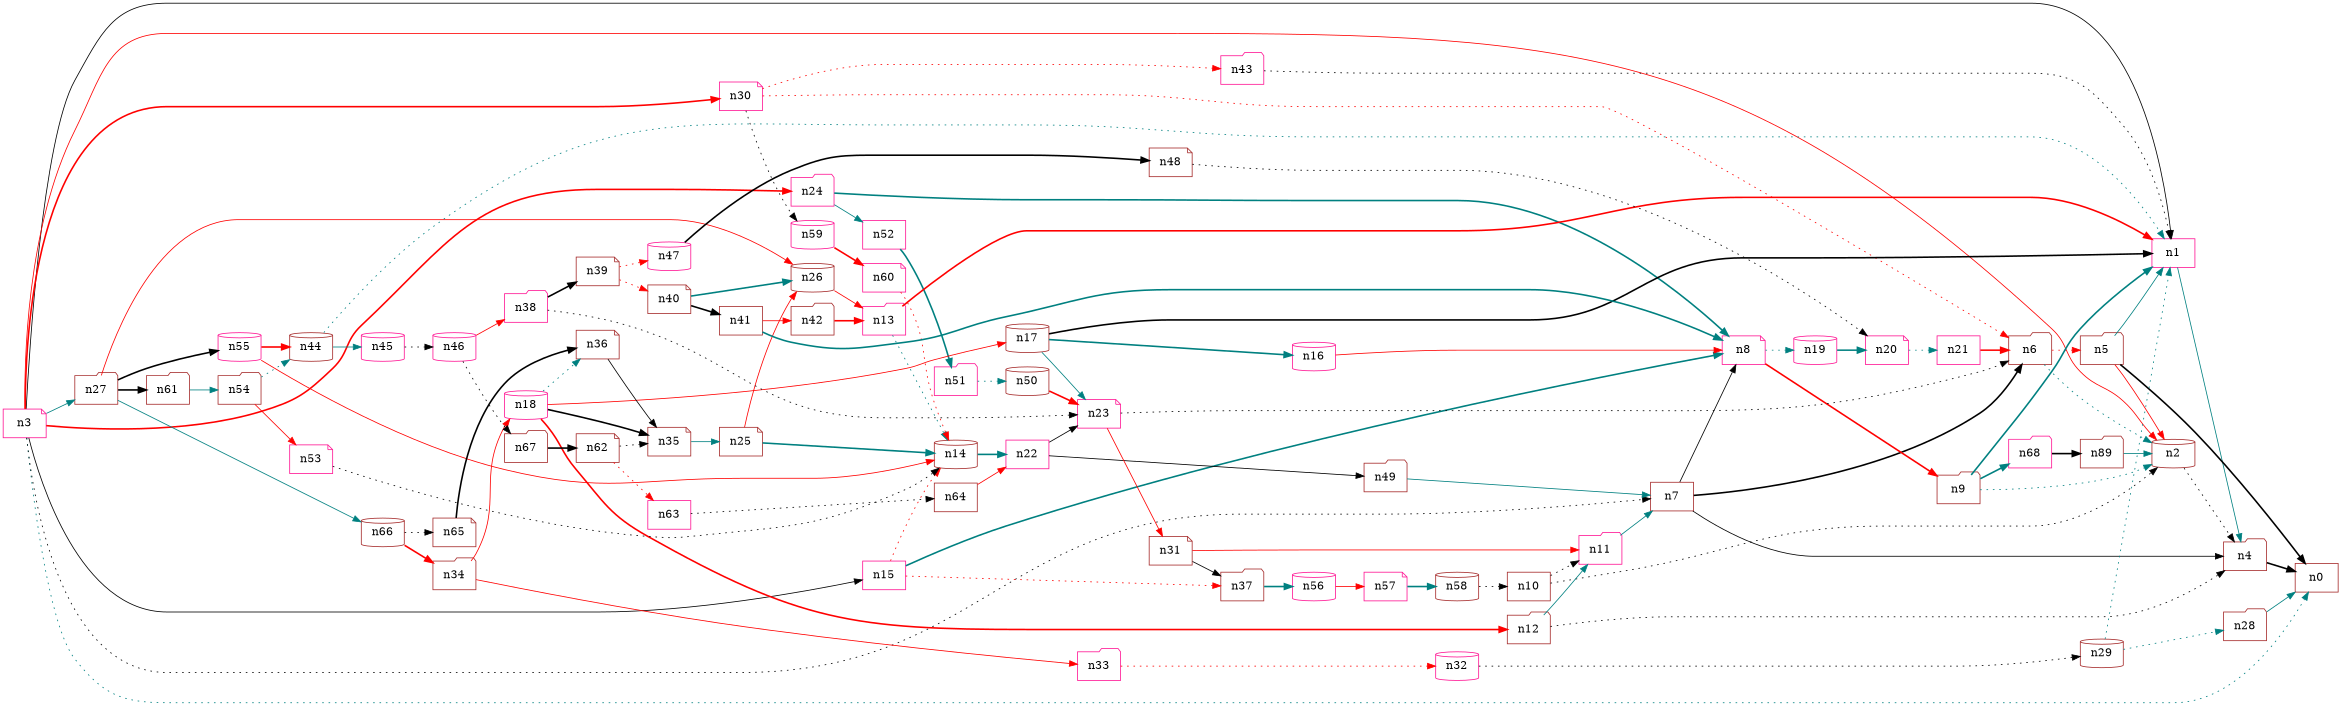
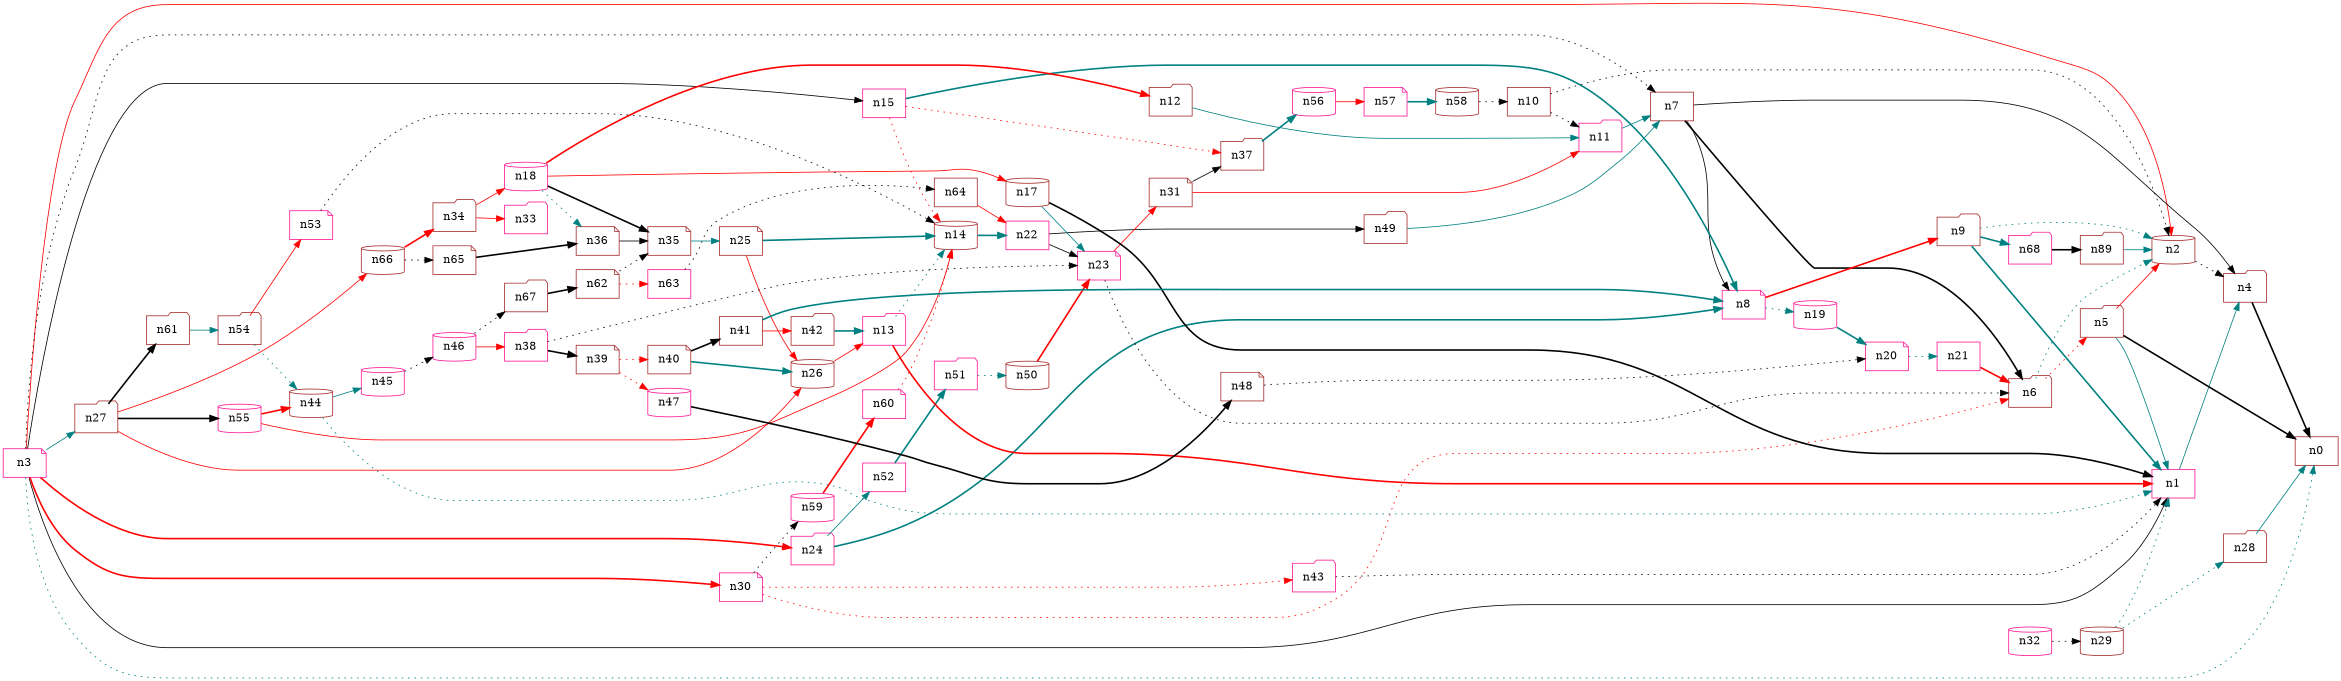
edge "n42" -> "n13": color red -> teal
node "n16": removed
edge "n27" -> "n66": color teal -> red
edge "n12" -> "n4": removed
edge "n33" -> "n32": removed
